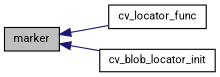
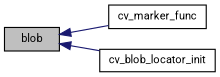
node "cv_locator_func": label "cv_locator_func" -> "cv_marker_func"
node "marker": label "marker" -> "blob"
